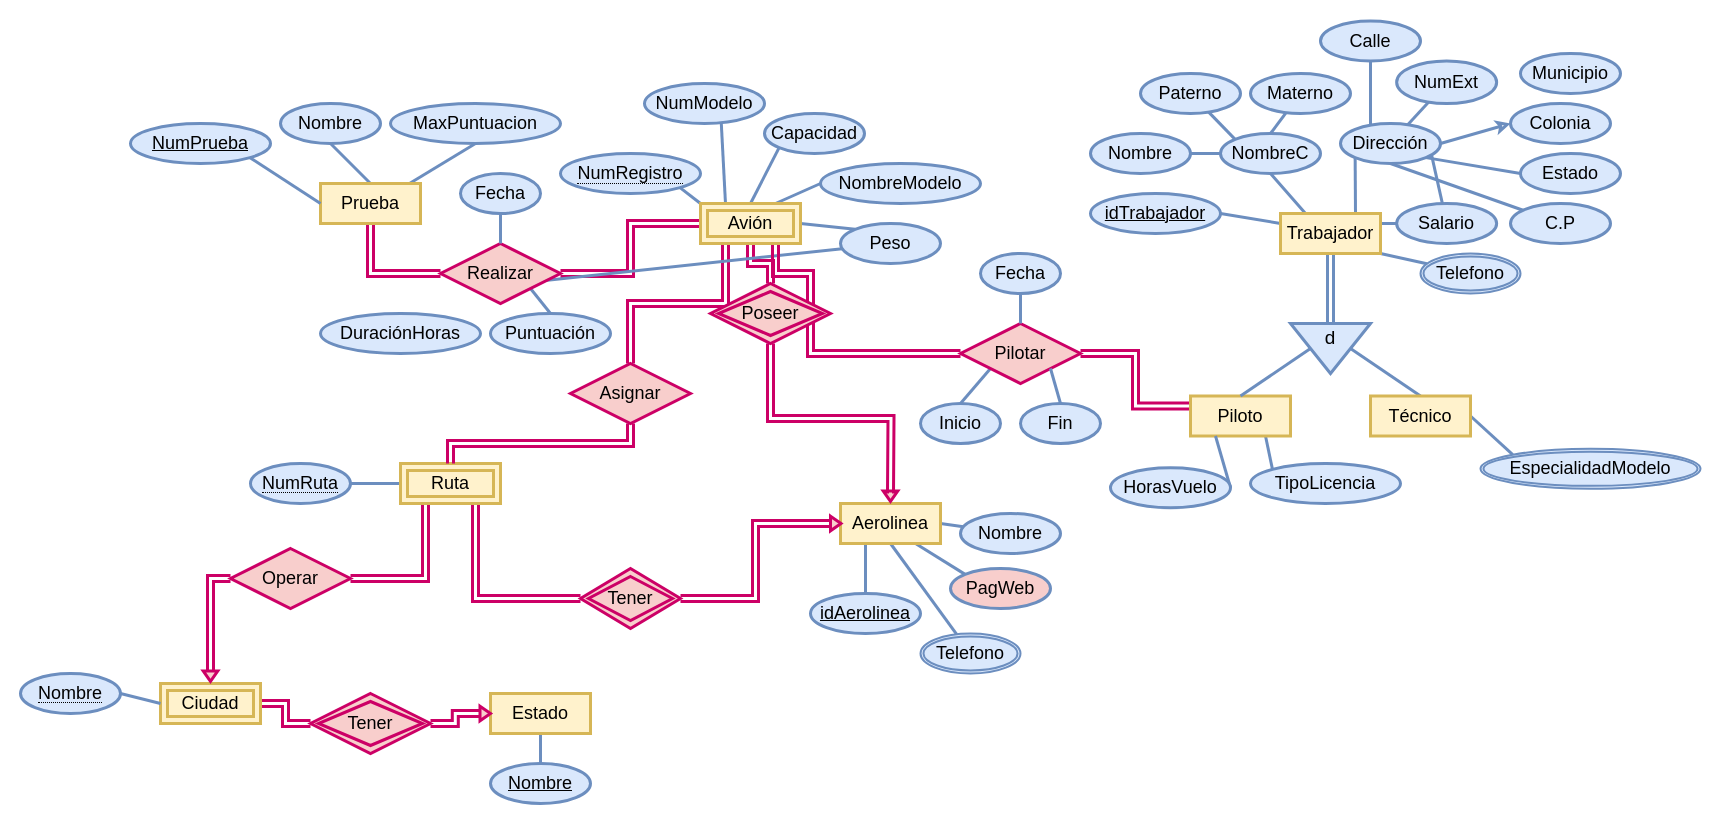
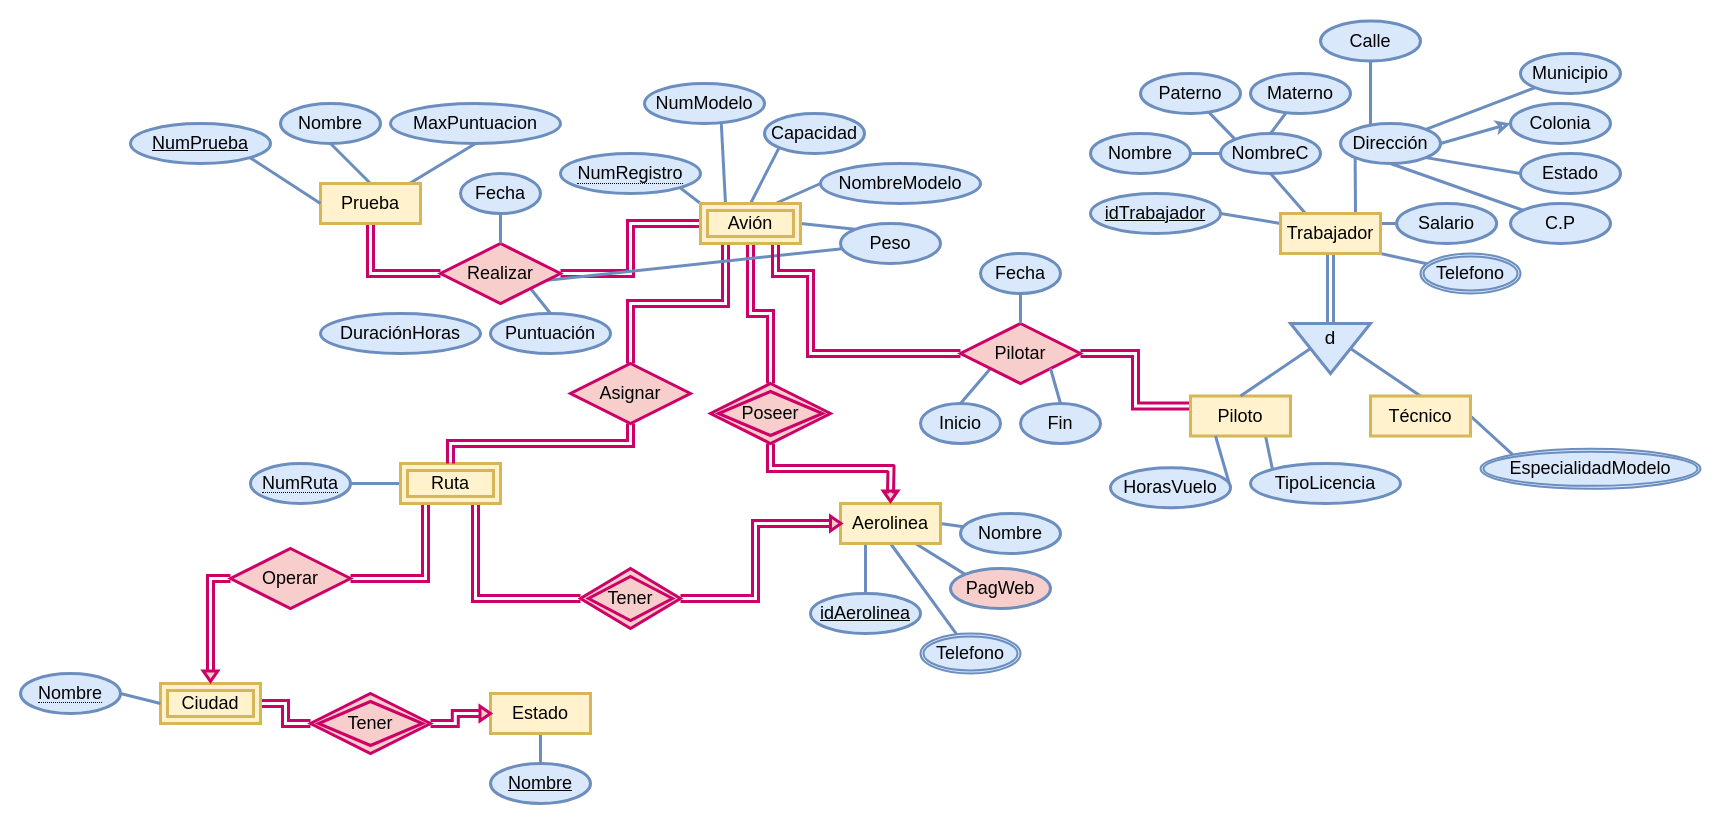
node "NumExt": removed
edge "NumExt" -- "Dirección": removed
edge "Dirección" -- "Salario": now "Dirección" -- "Municipio"
node "Poseer": moved (771, 314) -> (771, 414)
